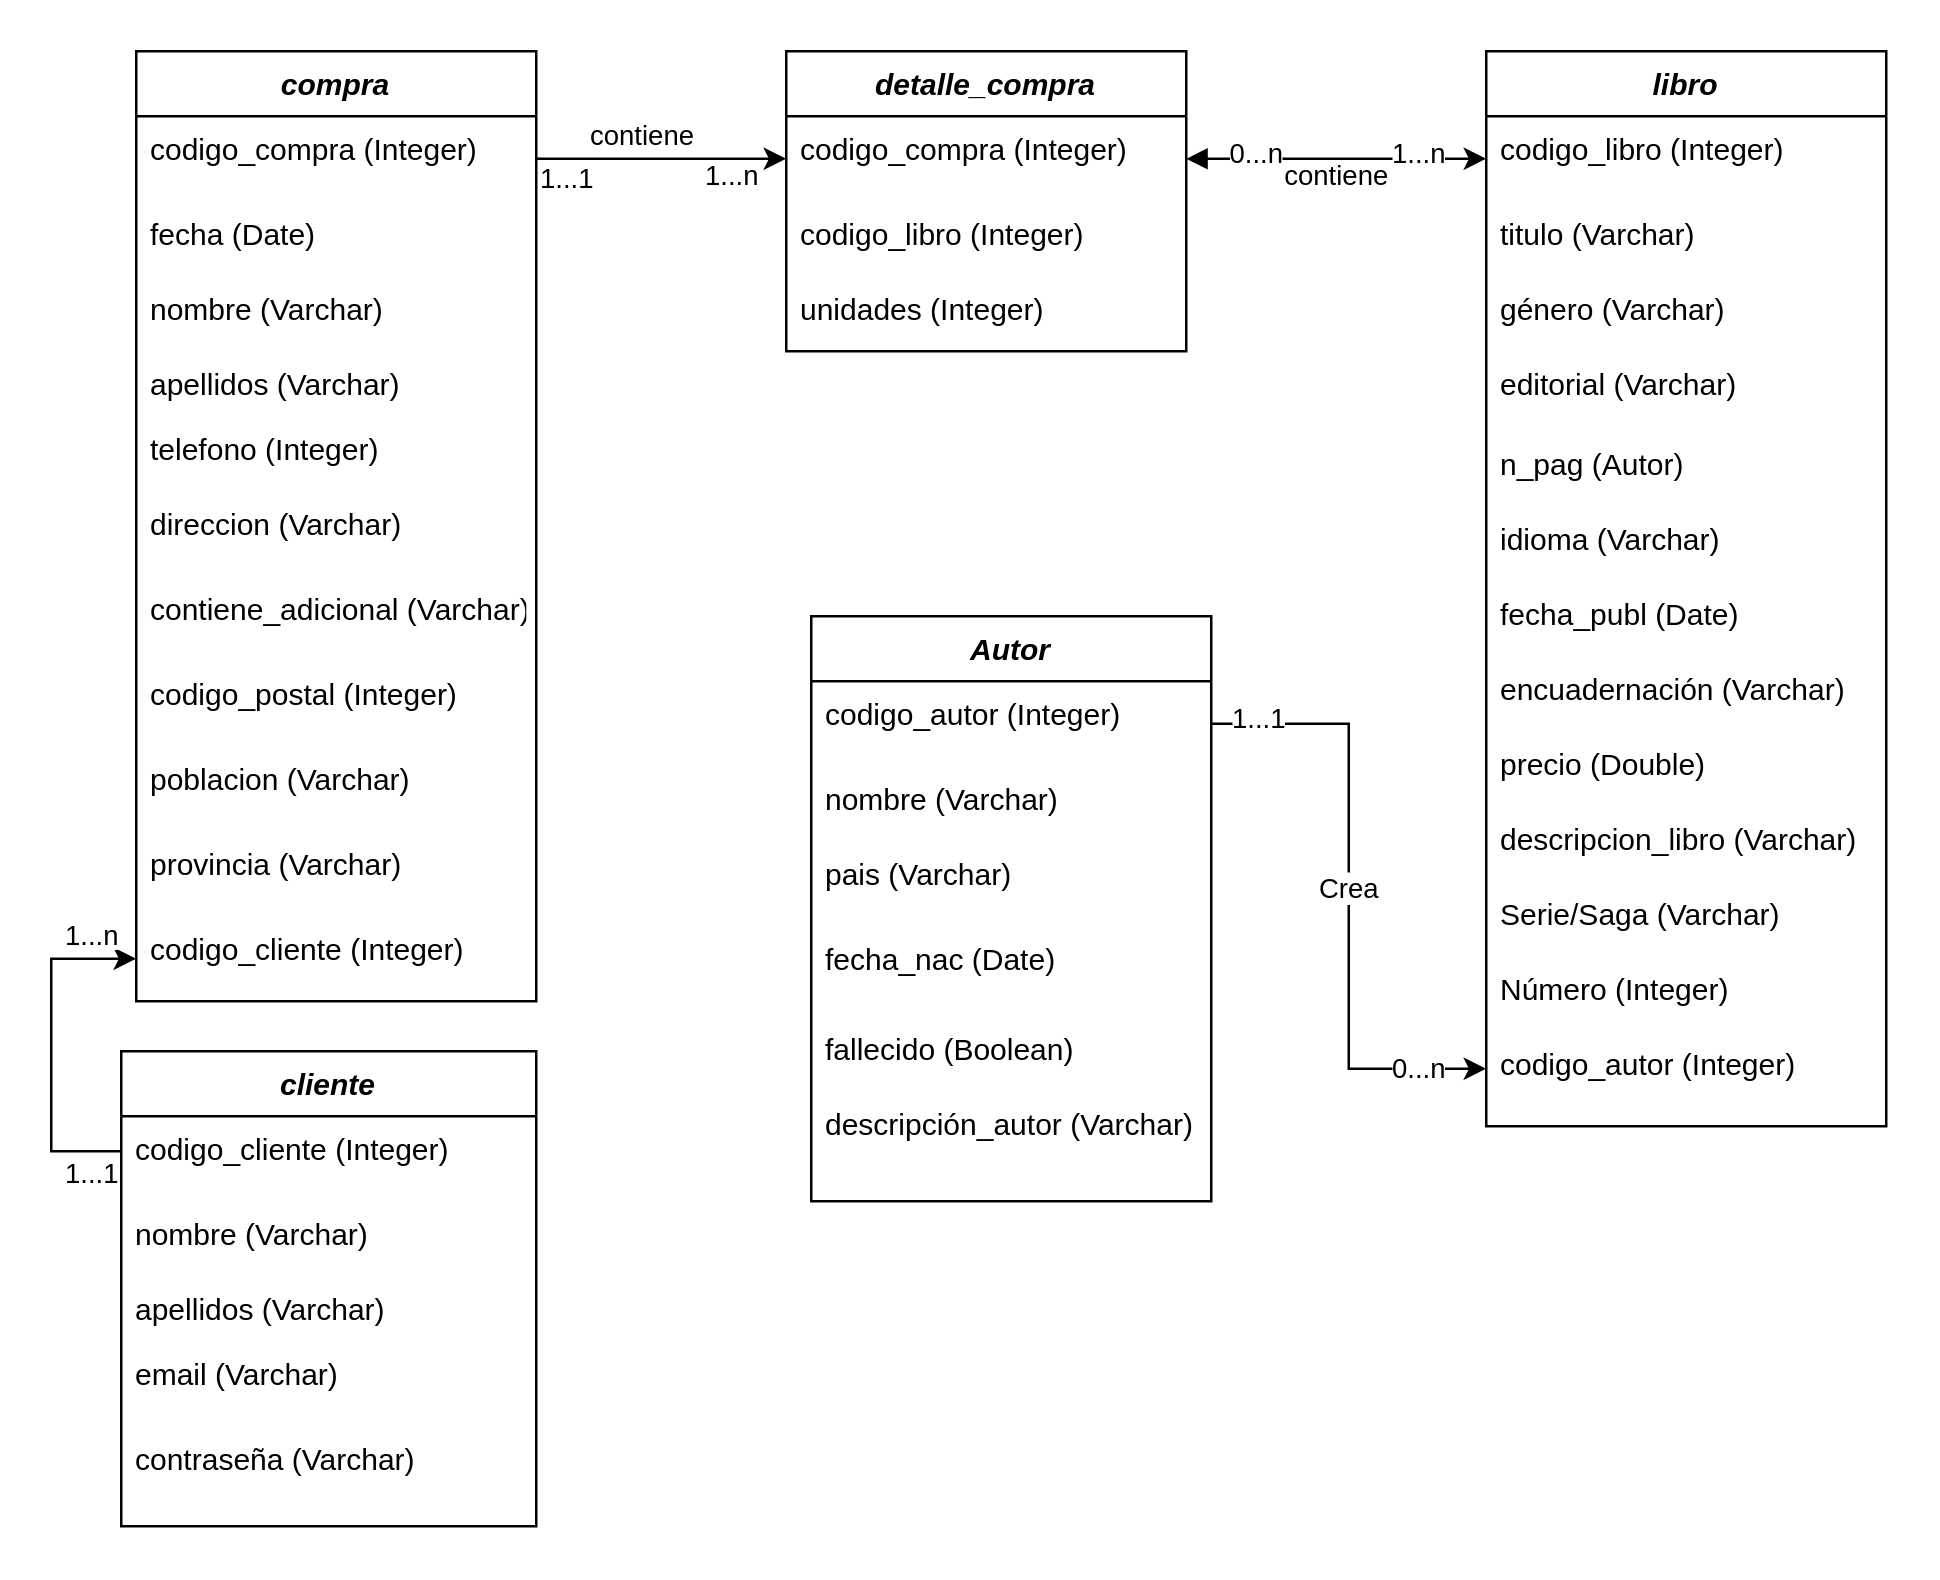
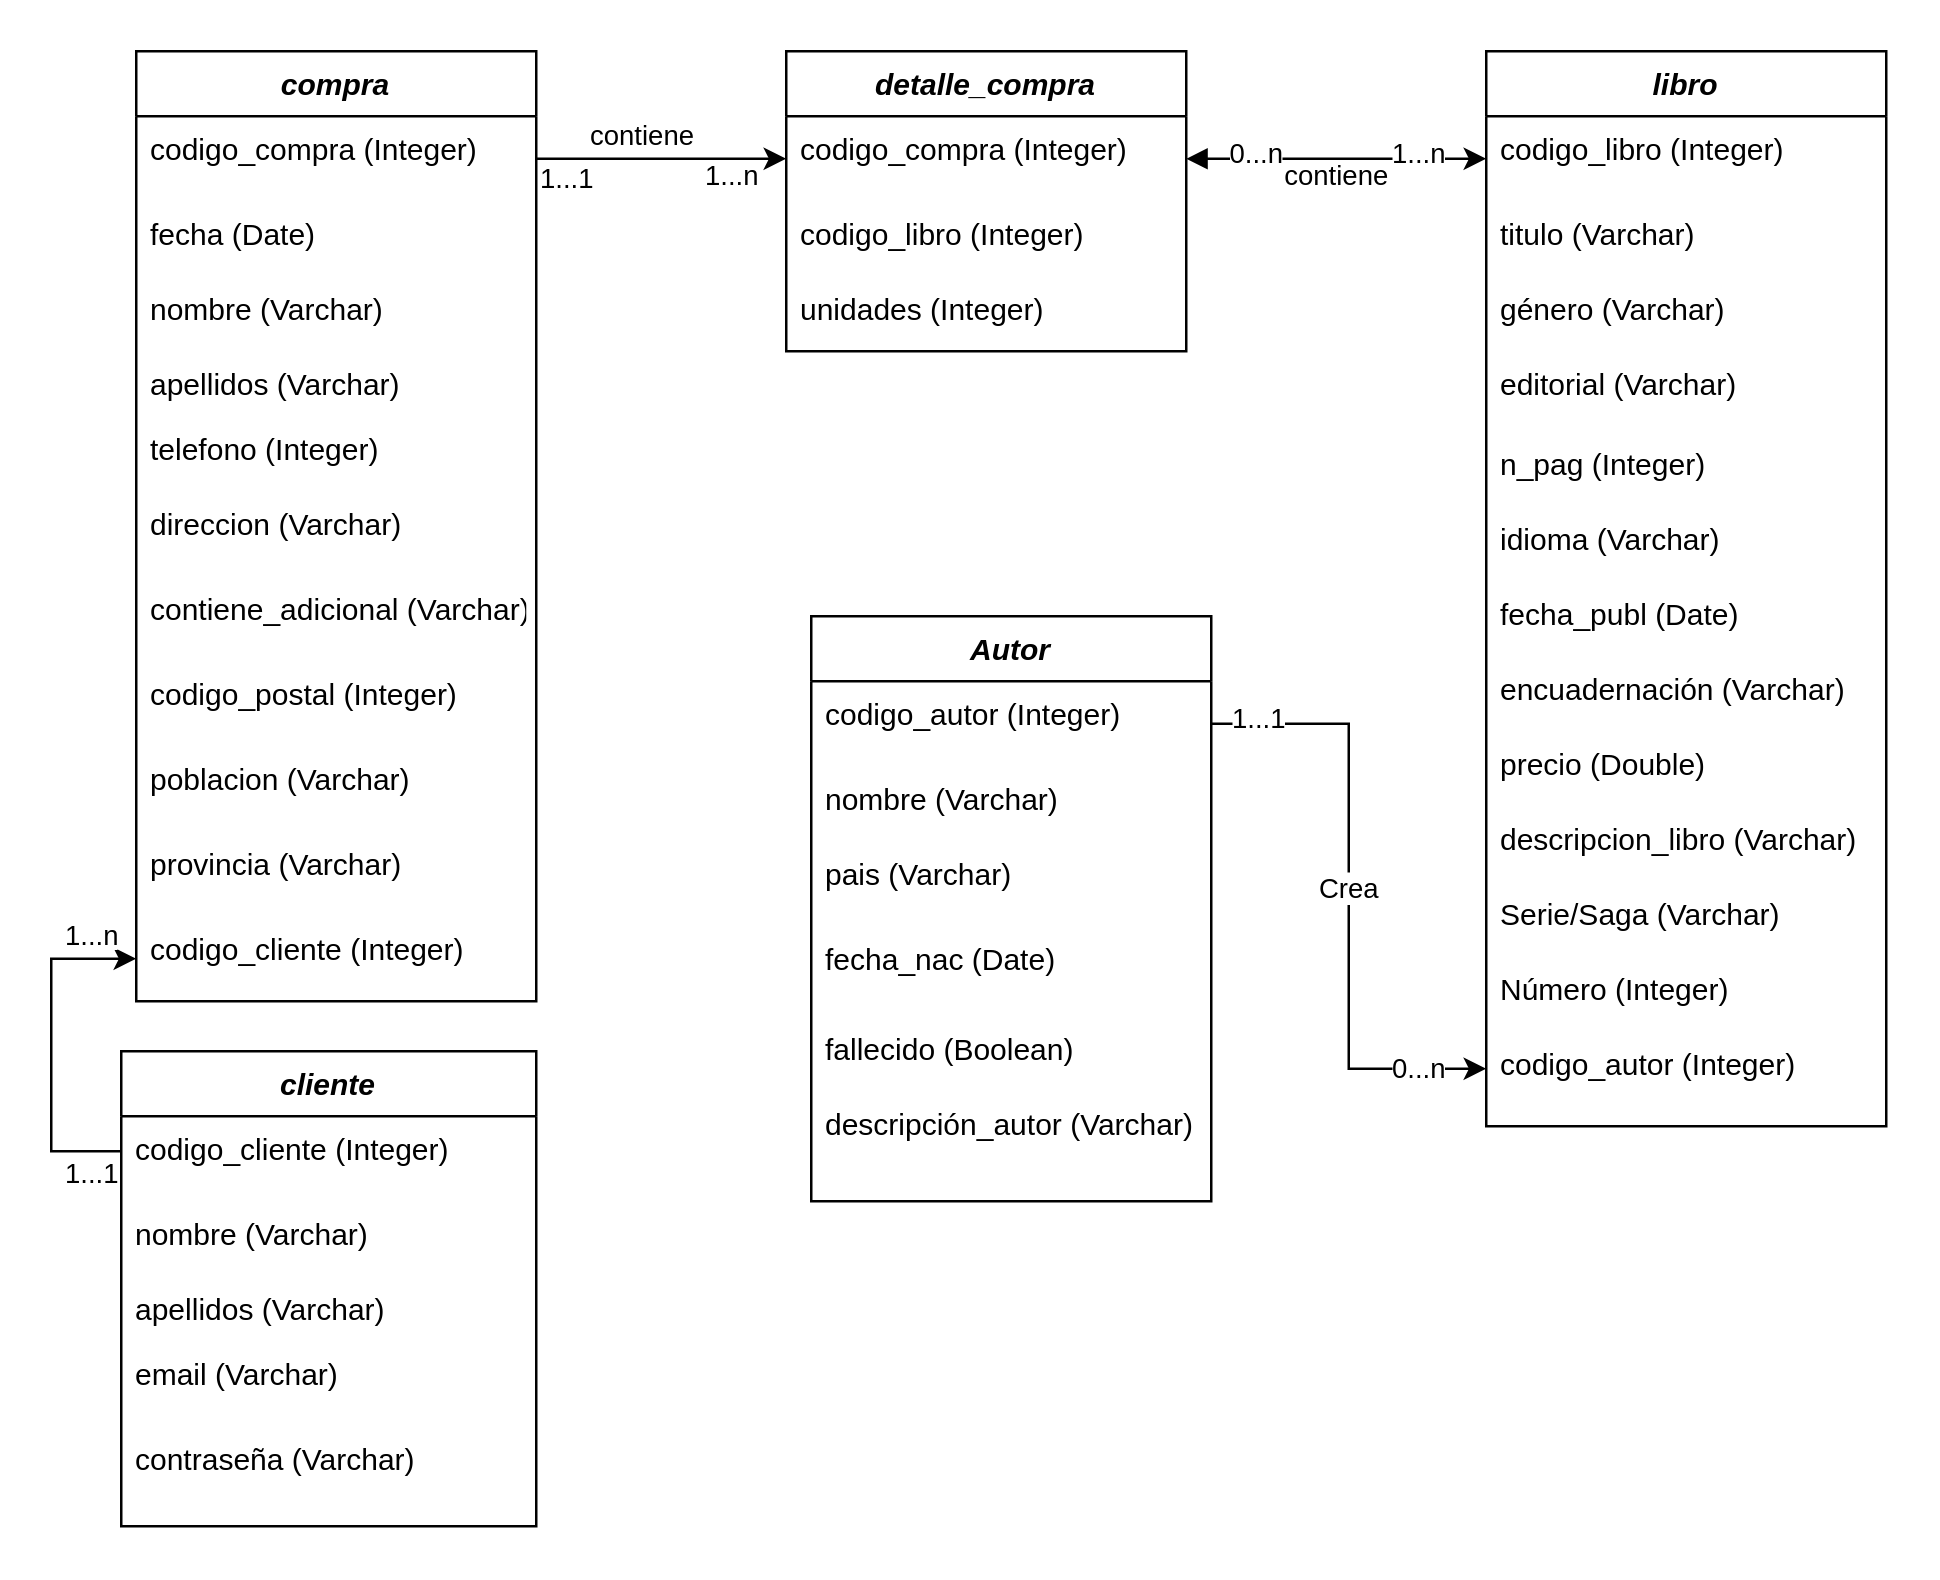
node "n_pag (Autor)": label "n_pag (Autor)" -> "n_pag (Integer)"
